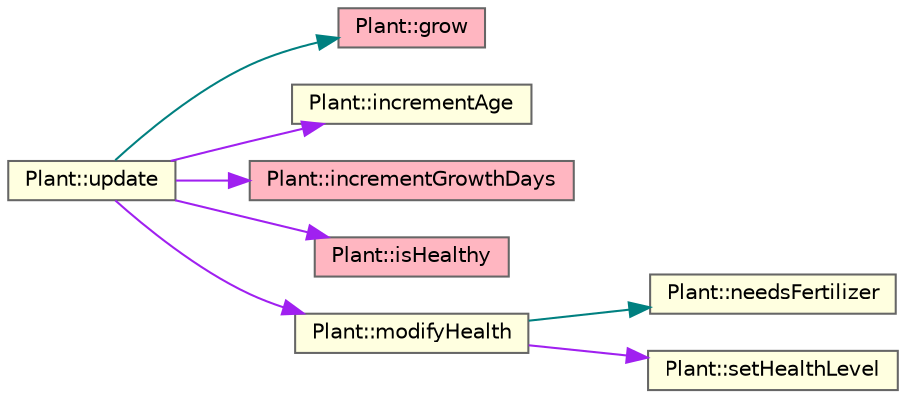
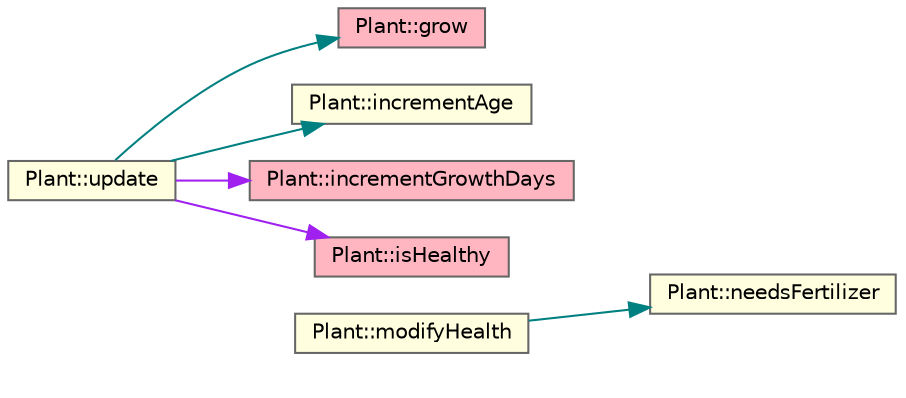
edge "Plant::update" -> "Plant::incrementAge": color purple -> teal
edge "Plant::update" -> "Plant::modifyHealth": removed
node "Plant::setHealthLevel": removed
